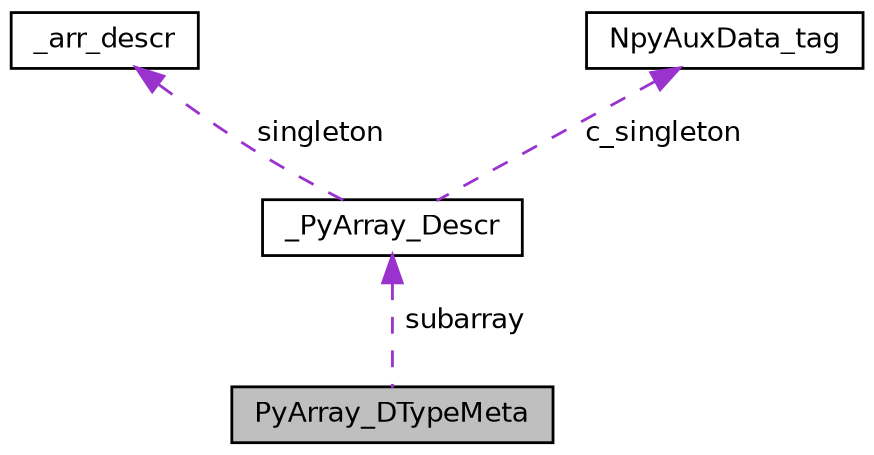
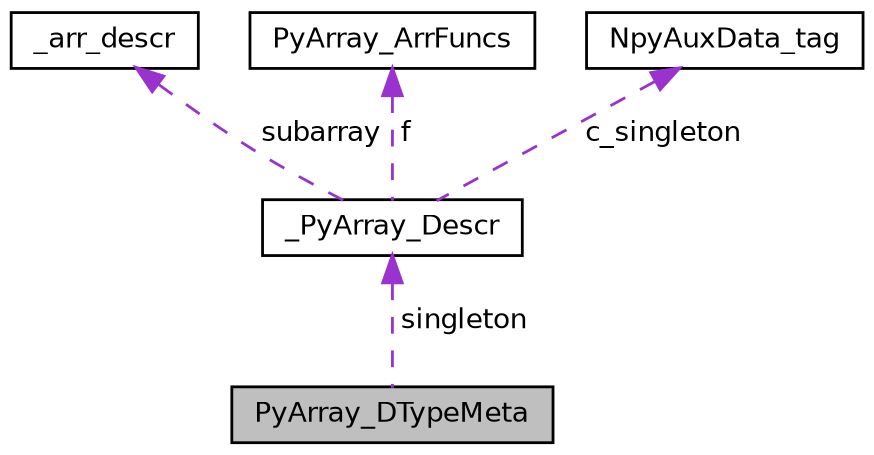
node "PyArray_ArrFuncs": added
edge "_PyArray_Descr" -> "_arr_descr": label " singleton" -> " subarray"
edge "PyArray_DTypeMeta" -> "_PyArray_Descr": label " subarray" -> " singleton"
